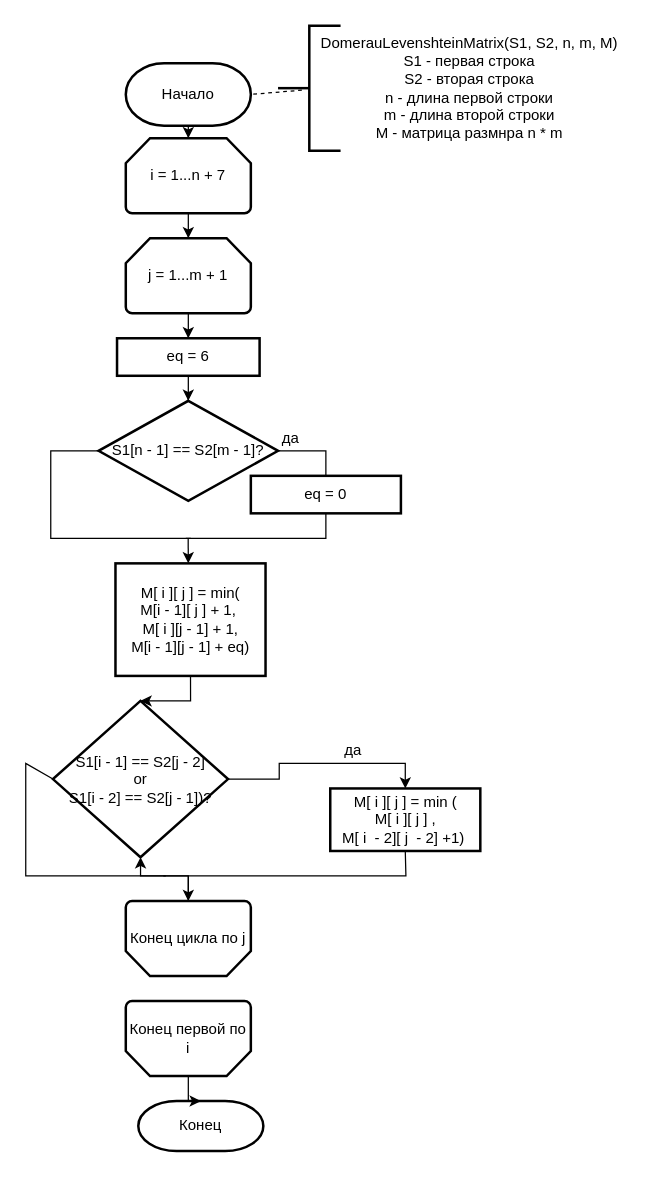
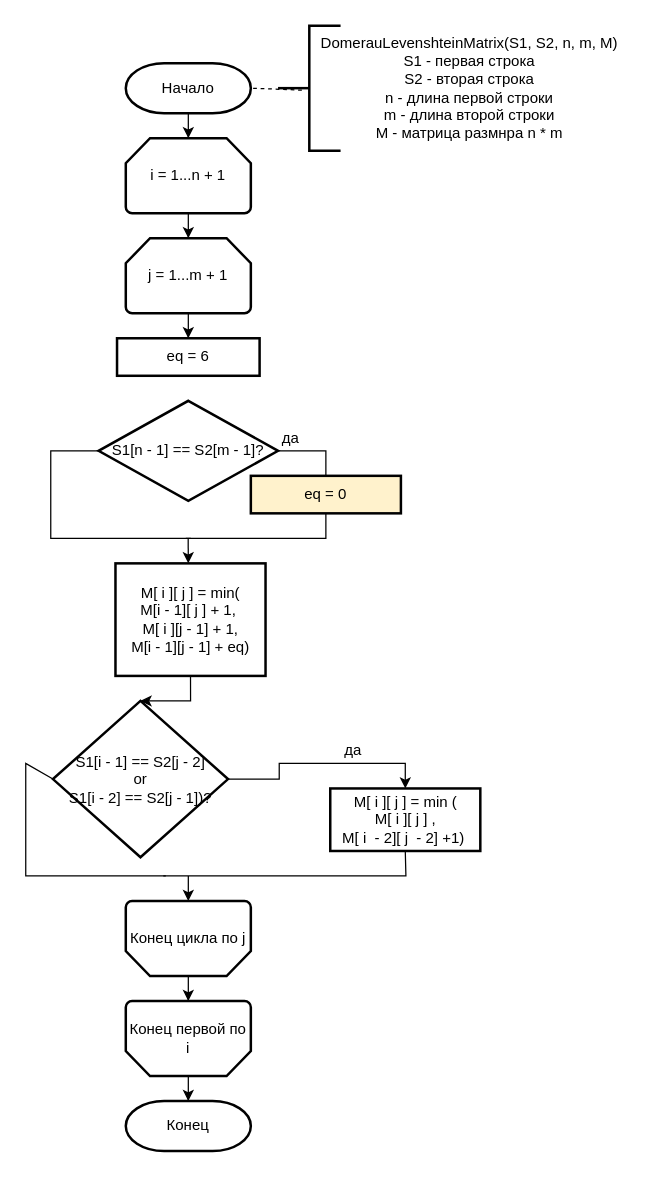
node "Начало": size 125x63 -> 125x50
node "i = 1...n + 7": label "i = 1...n + 7" -> "i = 1...n + 1"
edge "eq = 6" -> "S1[n - 1] == S2[m - 1]?": removed
node "eq = 0": fillcolor #ffffff -> #fff2cc
edge "Конец цикла по j" -> "S1[i - 1] == S2[j - 2] or S1[i - 2] == S2[j - 1])?": now "Конец цикла по j" -> "Конец первой по i"
node "Конец": moved (201, 1126) -> (188, 1126)
